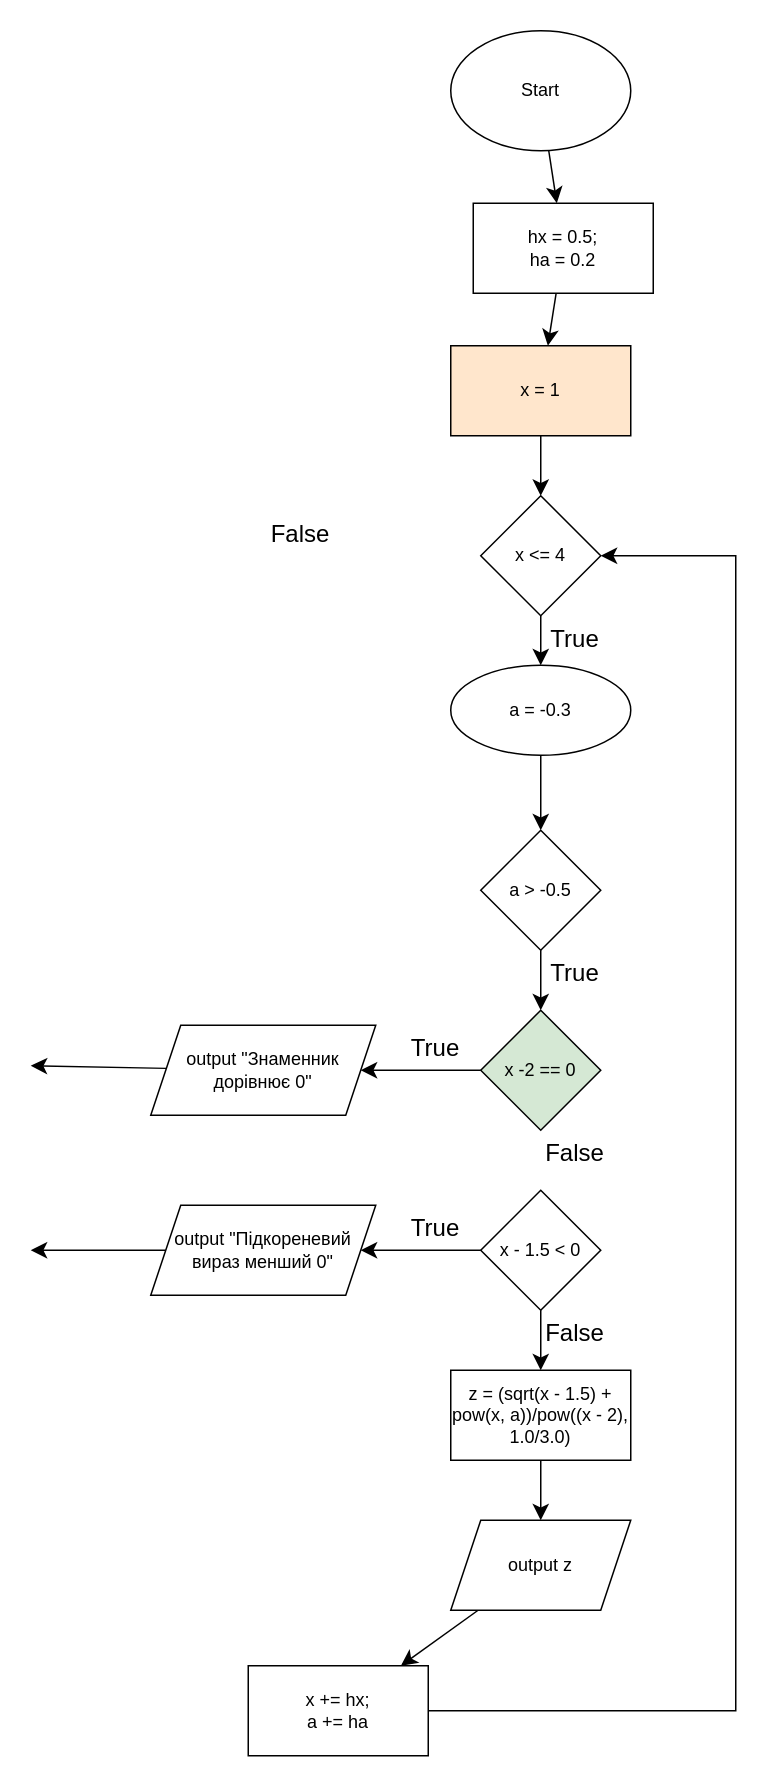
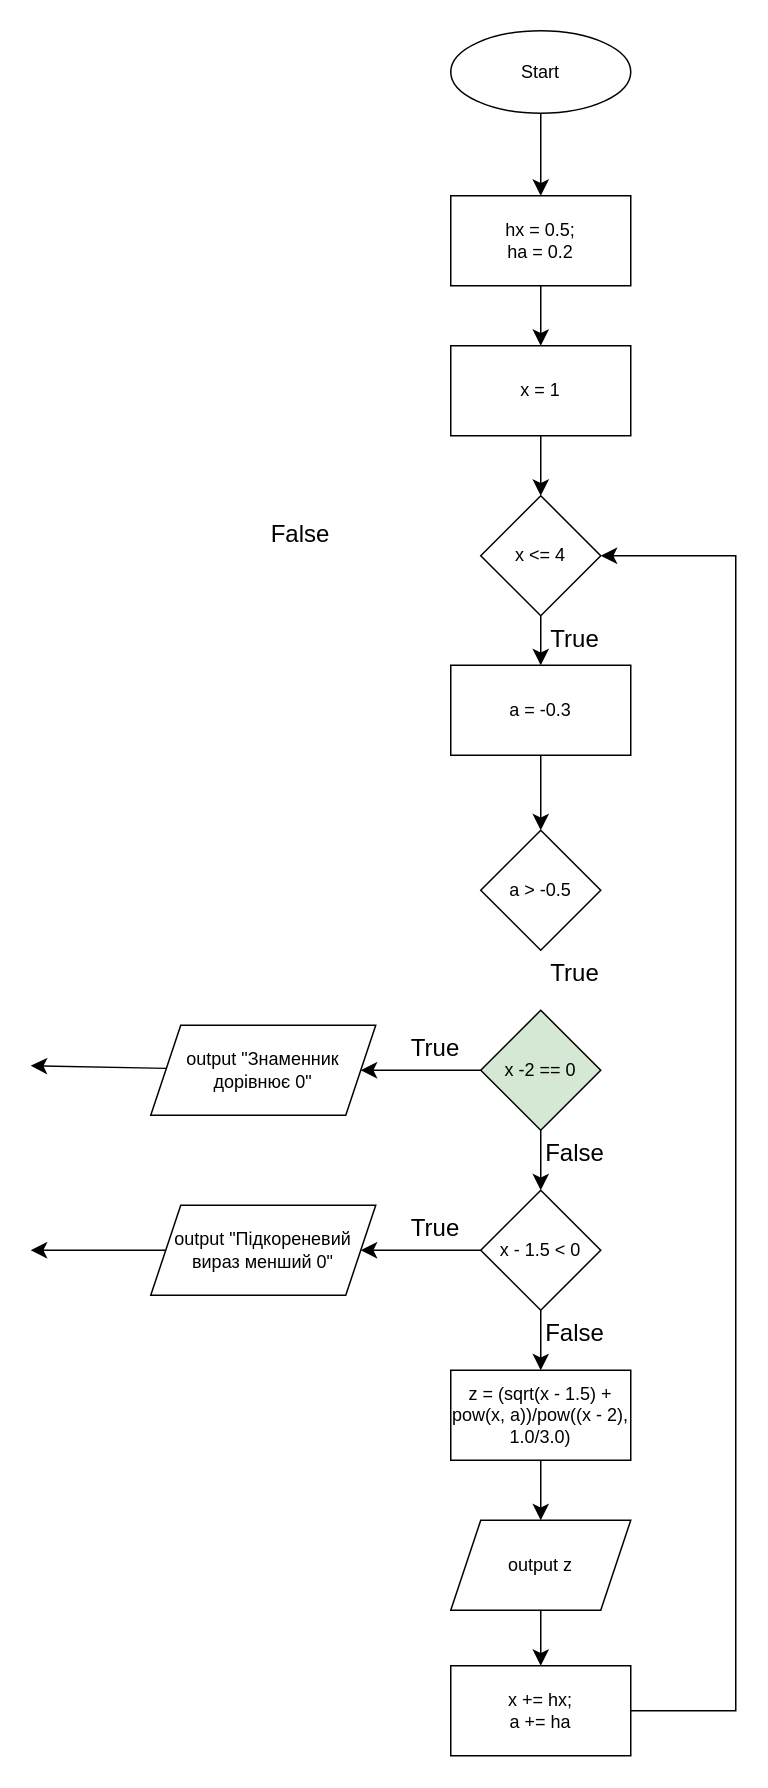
node "Start": size 180x120 -> 180x83
node "hx = 0.5; ha = 0.2": moved (563, 248) -> (541, 241)
node "x = 1": fillcolor #ffe6cc -> #ffffff
node "a = -0.3": shape ellipse -> rectangle
edge "a > -0.5" -> "x -2 == 0": removed
edge "x -2 == 0" -> "x - 1.5 < 0": added
node "x += hx; a += ha": moved (338, 1711) -> (541, 1711)
